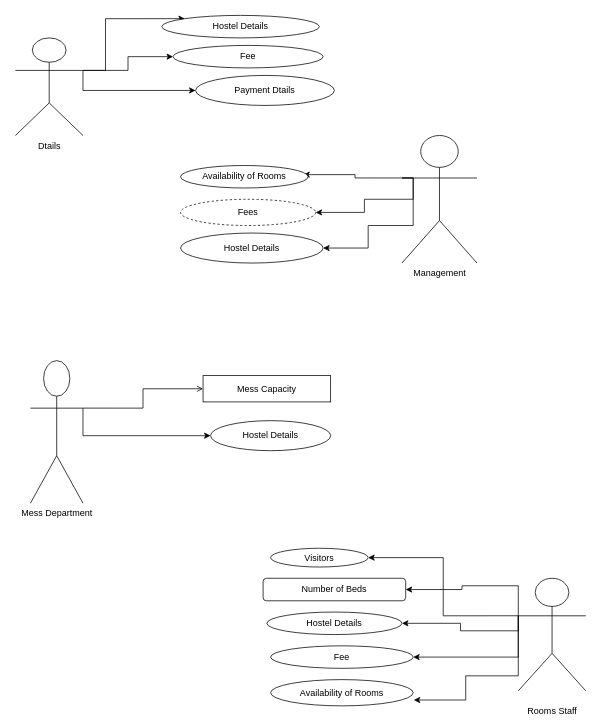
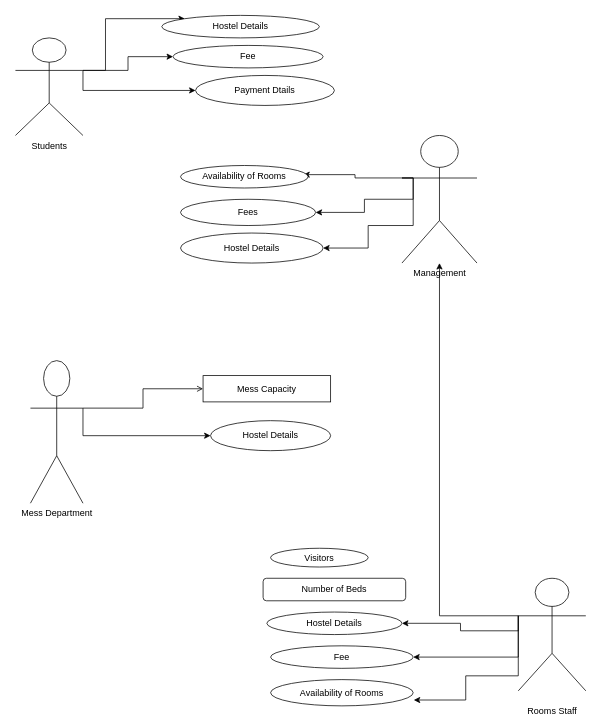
node "Dtails": label "Dtails" -> "Students"
node "Fees": style dashed -> solid
edge "Rooms Staff" -> "Visitors": now "Rooms Staff" -> "Management"
edge "Rooms Staff" -> "Number of Beds": removed
